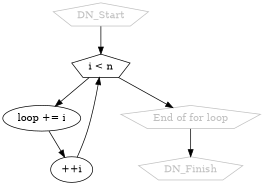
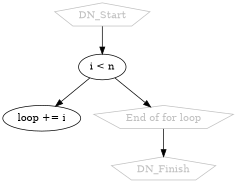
node "i < n": shape pentagon -> ellipse
node "++i": removed
